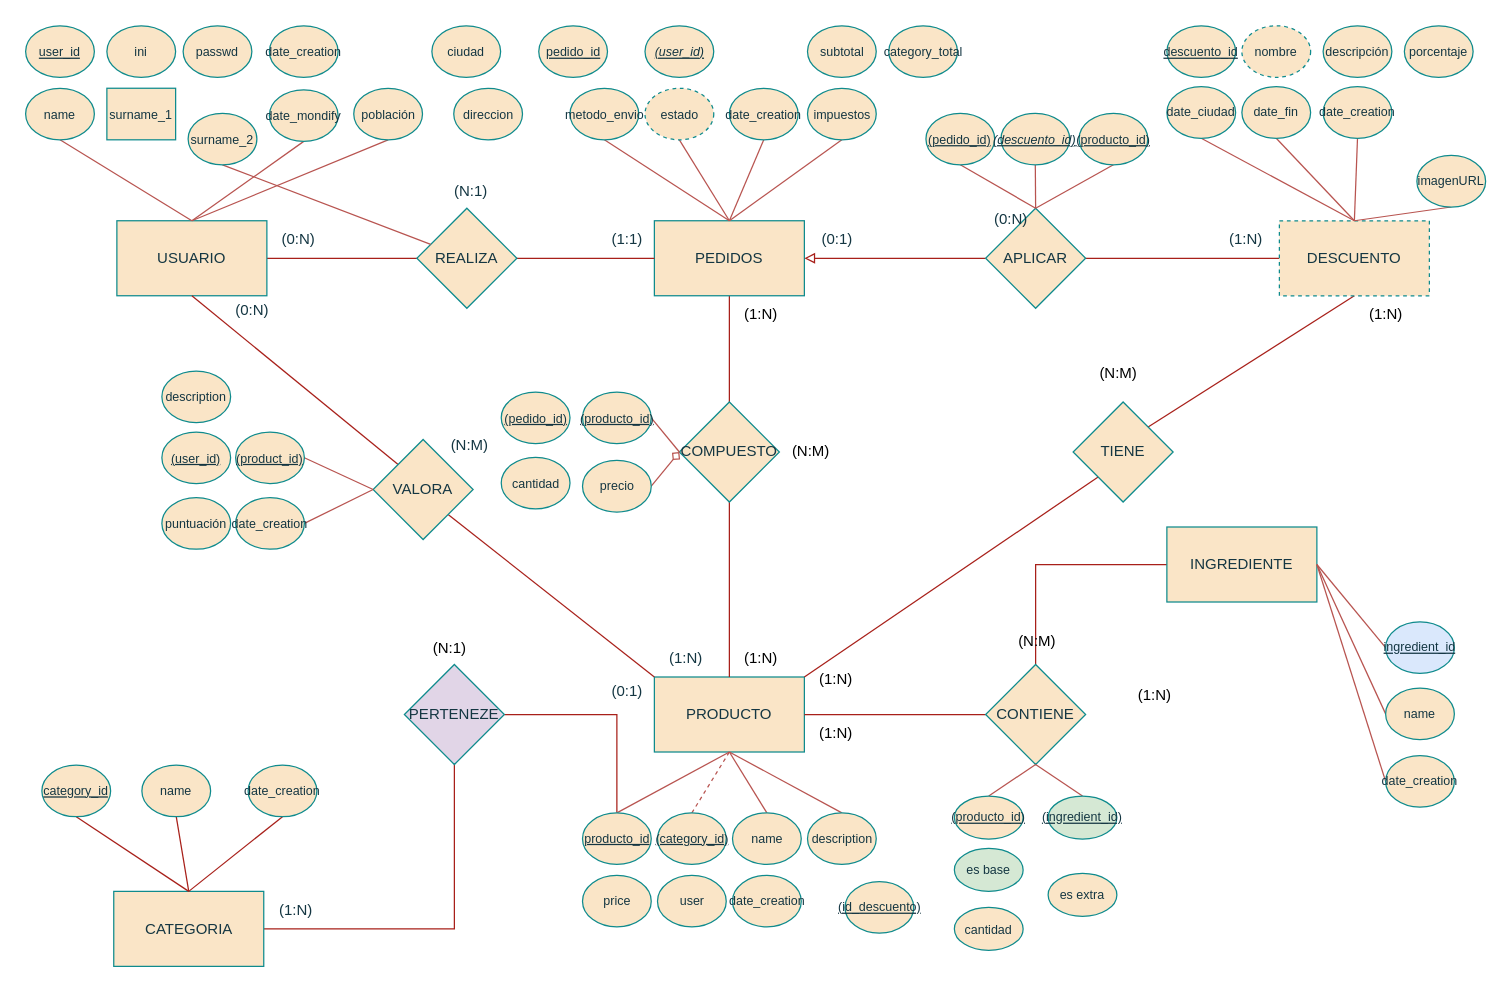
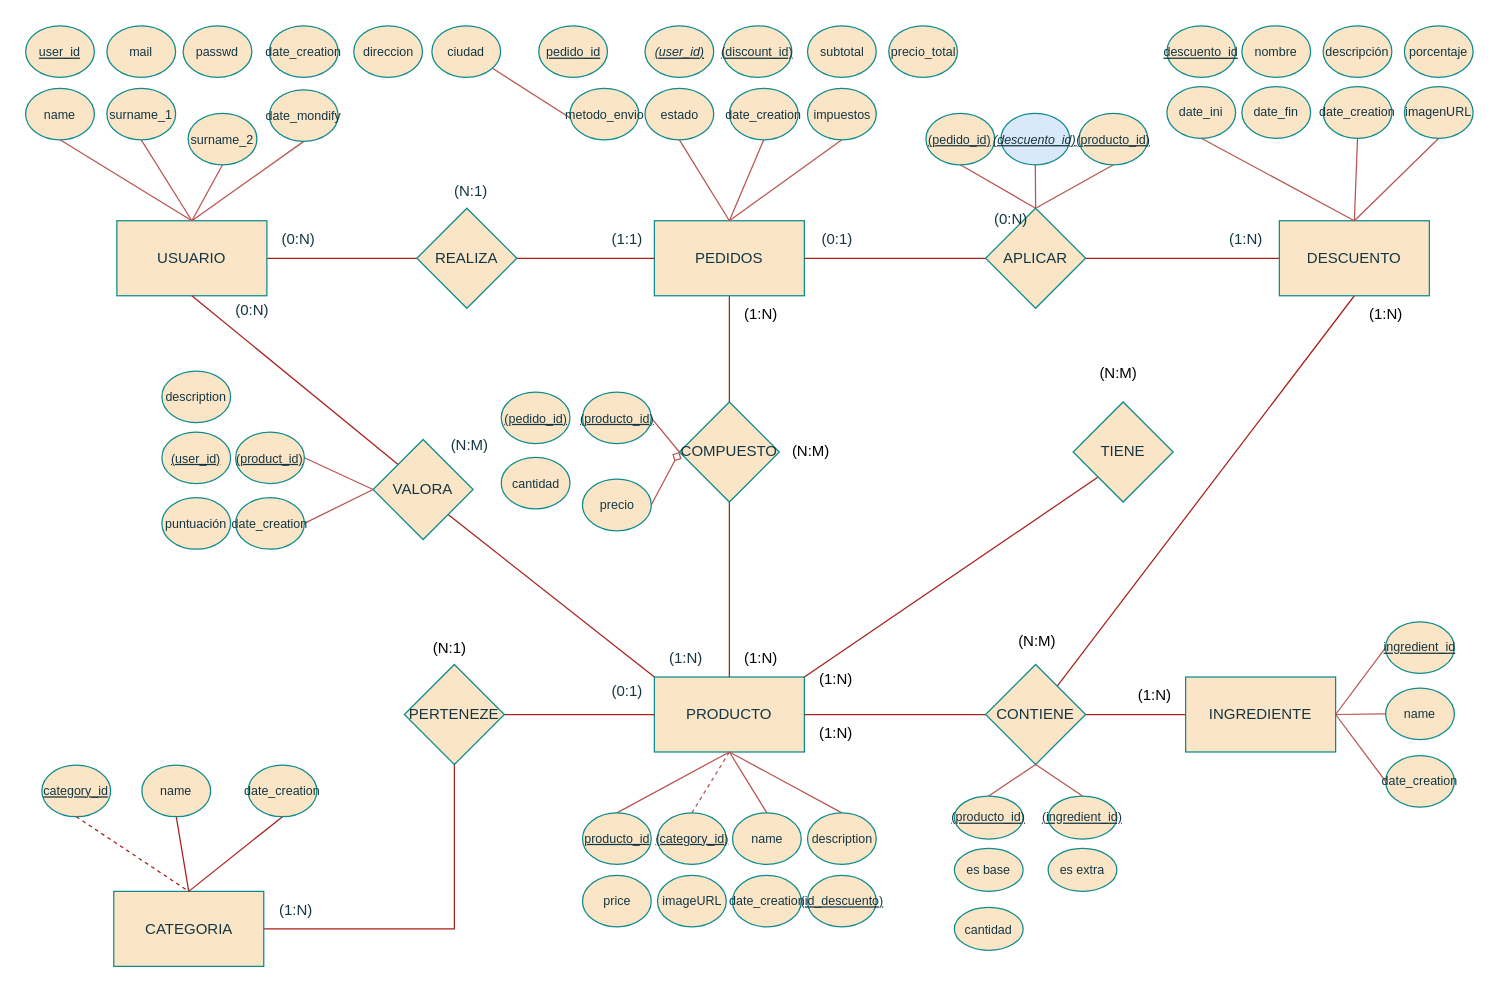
node "(discount_id)": added
node "nombre": style dashed -> solid
node "ini": label "ini" -> "mail"
node "category_total": label "category_total" -> "precio_total"
node "date_ciudad": label "date_ciudad" -> "date_ini"
node "surname_1": shape rectangle -> ellipse
node "población": removed
node "direccion": moved (488, 114) -> (388, 51)
node "estado": style dashed -> solid
node "(descuento_id)": fillcolor #fae5c7 -> #dae8fc
edge "date_fin" -- "DESCUENTO": removed
edge "surname_1" -- "USUARIO": added
edge "población" -- "USUARIO": removed
edge "metodo_envio" -- "PEDIDOS": now "metodo_envio" -- "ciudad"
node "imagenURL": moved (1451, 181) -> (1439, 112)
edge "surname_2" -- "REALIZA": now "surname_2" -- "USUARIO"
edge "APLICAR" -> "PEDIDOS": arrowhead block -> none
node "DESCUENTO": style dashed -> solid
edge "DESCUENTO" -- "TIENE": now "DESCUENTO" -- "CONTIENE"
node "precio": moved (617, 486) -> (617, 505)
node "INGREDIENTE": moved (1242, 564) -> (1261, 714)
node "ingredient_id": fillcolor #dae8fc -> #fae5c7
node "PERTENEZE": fillcolor #e1d5e7 -> #fae5c7
edge "PERTENEZE" -- "producto_id": now "PERTENEZE" -- "PRODUCTO"
node "(ingredient_id)": fillcolor #d5e8d4 -> #fae5c7
edge "category_id" -- "CATEGORIA": style solid -> dashed
node "es base": fillcolor #d5e8d4 -> #fae5c7
node "es extra": moved (1083, 895) -> (1083, 870)
node "user": label "user" -> "imageURL"
node "(id_descuento)": moved (879, 907) -> (842, 901)
